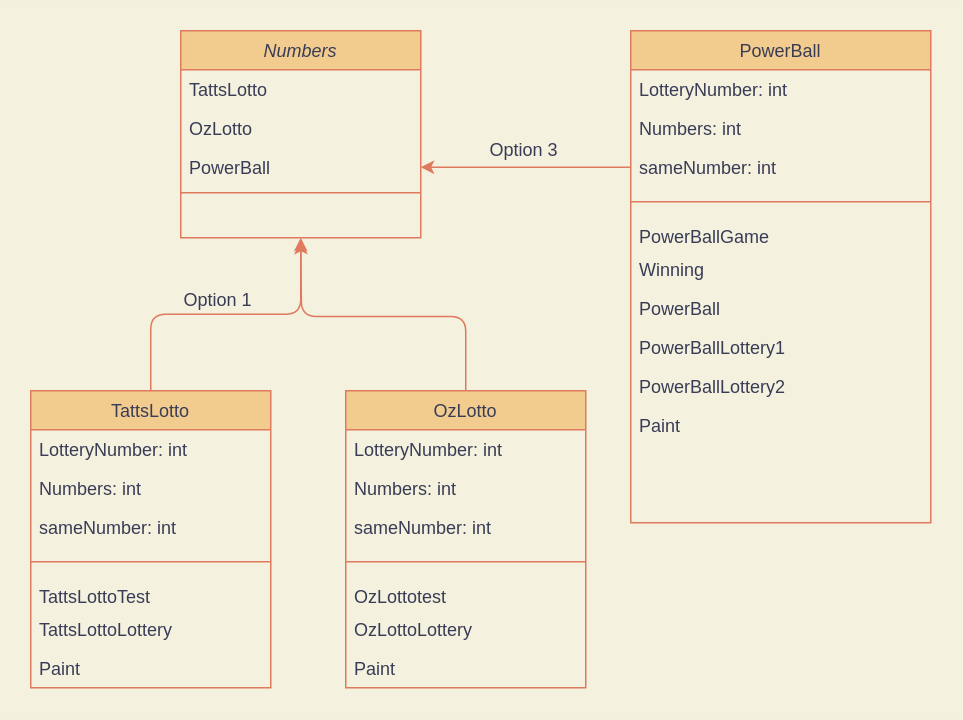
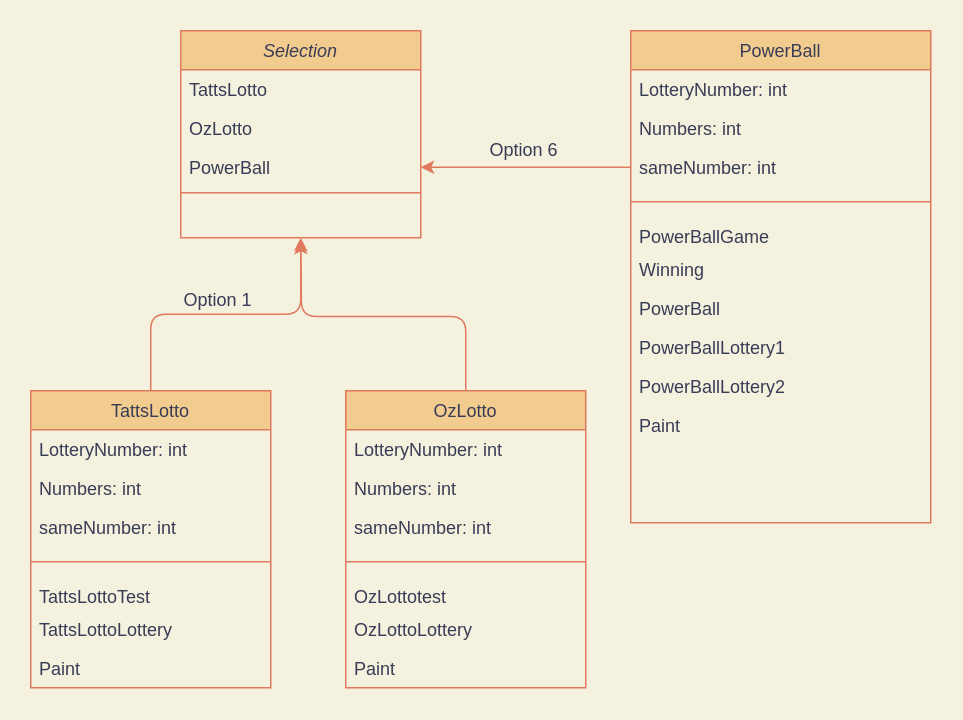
node "Numbers": label "Numbers" -> "Selection"
node "Option 3": label "Option 3" -> "Option 6"
